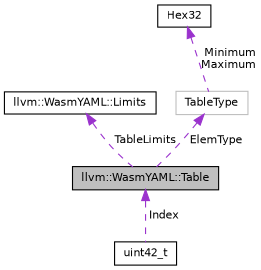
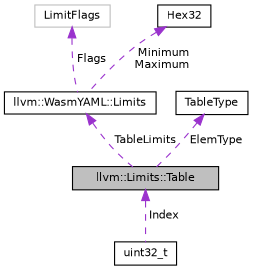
node "LimitFlags": added
edge "TableType" -> "Hex32": now "llvm::WasmYAML::Limits" -> "Hex32"
node "TableType": color grey75 -> black
node "llvm::WasmYAML::Table": label "llvm::WasmYAML::Table" -> "llvm::Limits::Table"
node "uint42_t": label "uint42_t" -> "uint32_t"
